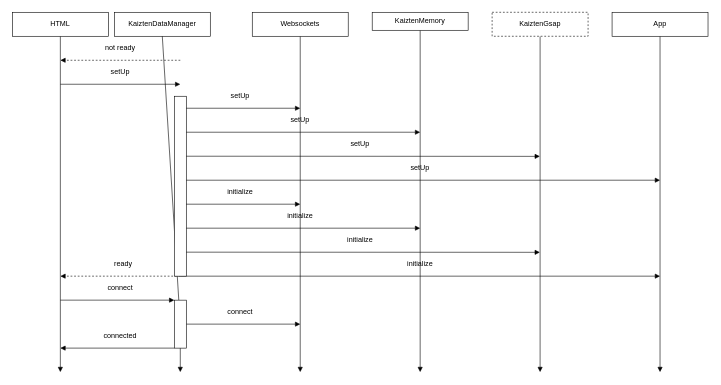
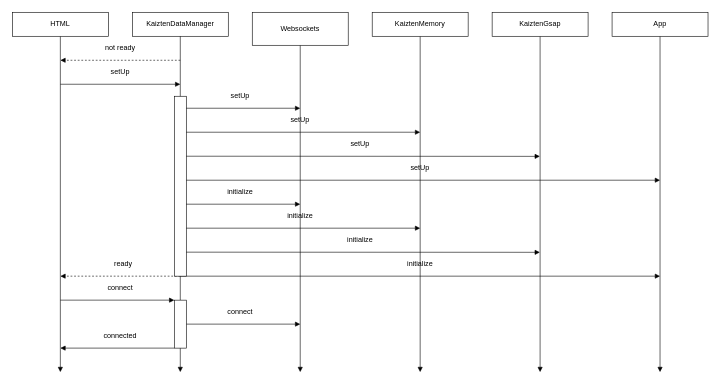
node "KaiztenMemory": size 96x18 -> 96x24
node "KaiztenDataManager": moved (162, 24) -> (180, 24)
node "Websockets": size 96x24 -> 96x33
node "KaiztenGsap": style dashed -> solid
